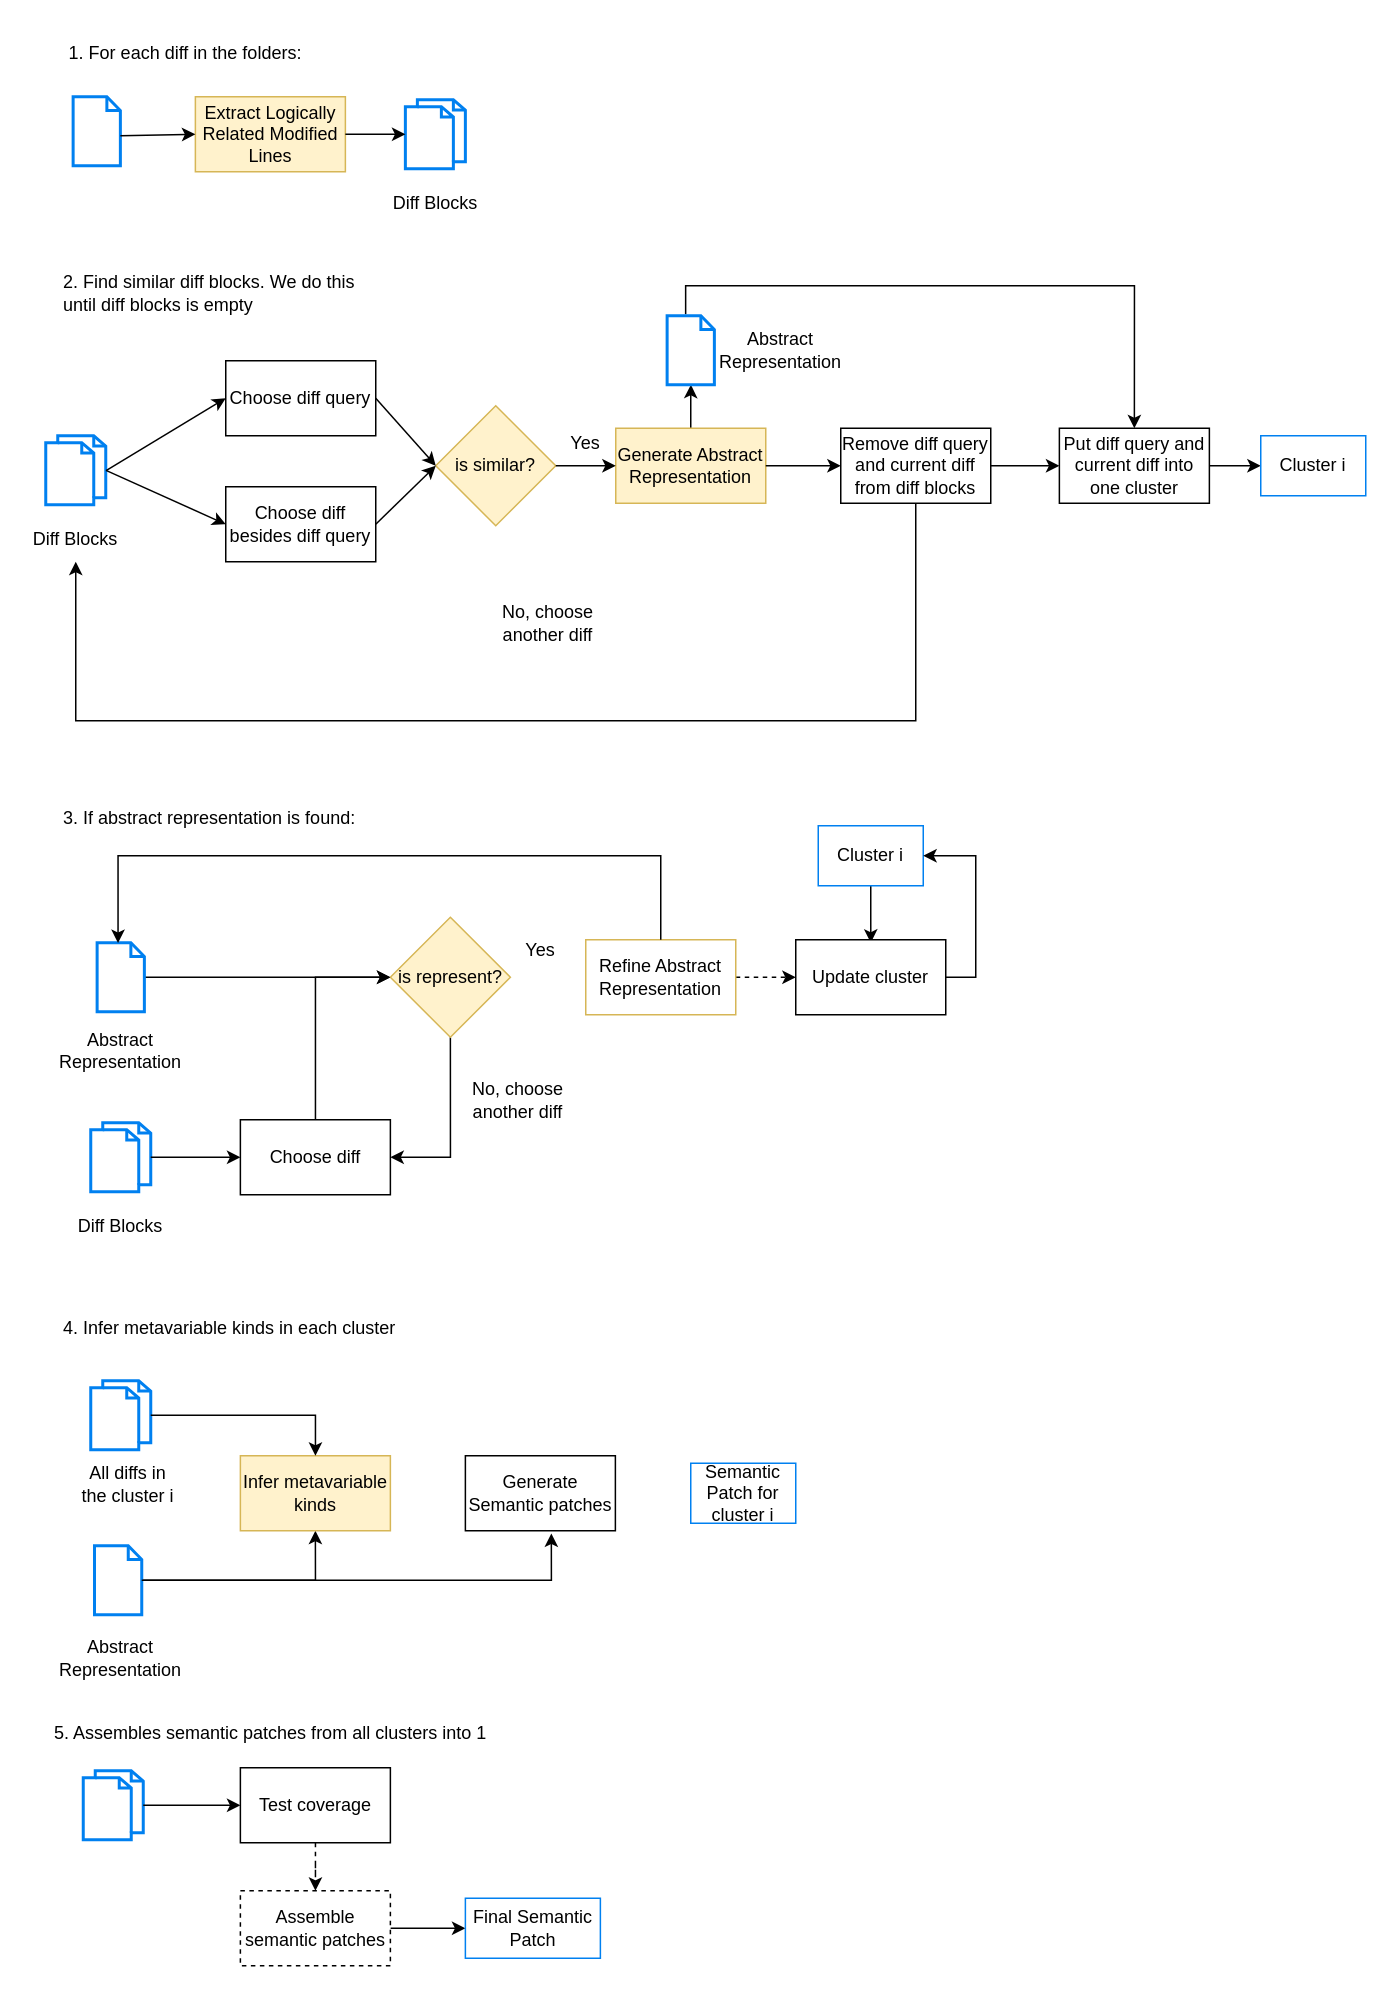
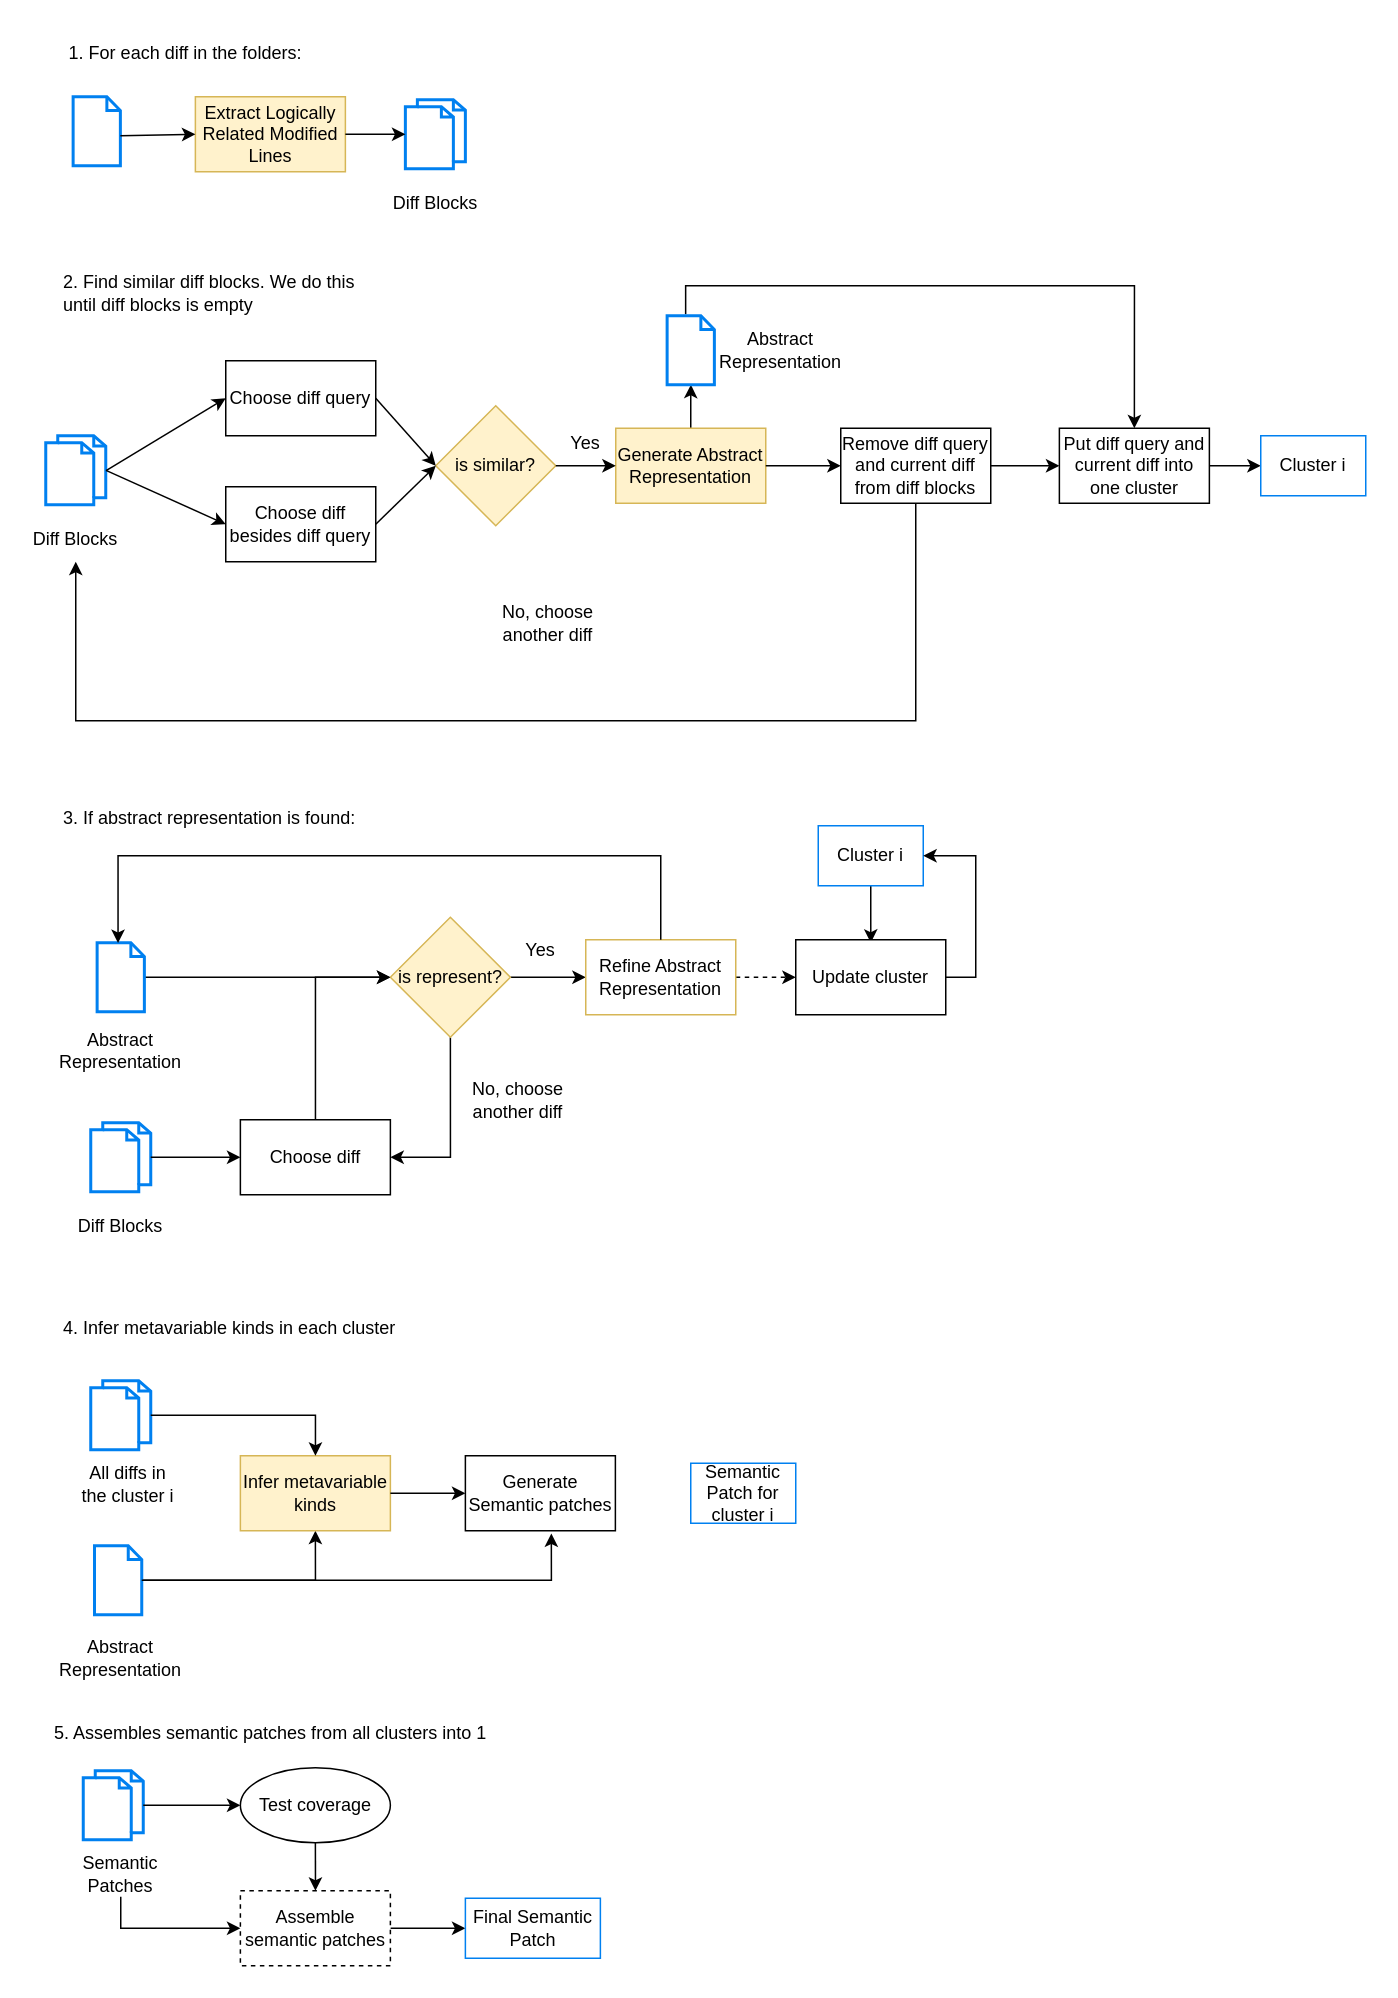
edge "is represent?" -> "Refine Abstract Representation": added
edge "Infer metavariable kinds" -> "Generate Semantic patches": added
node "Test coverage": shape rectangle -> ellipse
edge "Test coverage" -> "Assemble semantic patches": style dashed -> solid
node "Semantic Patches": added
edge "Semantic Patches" -> "Assemble semantic patches": added
